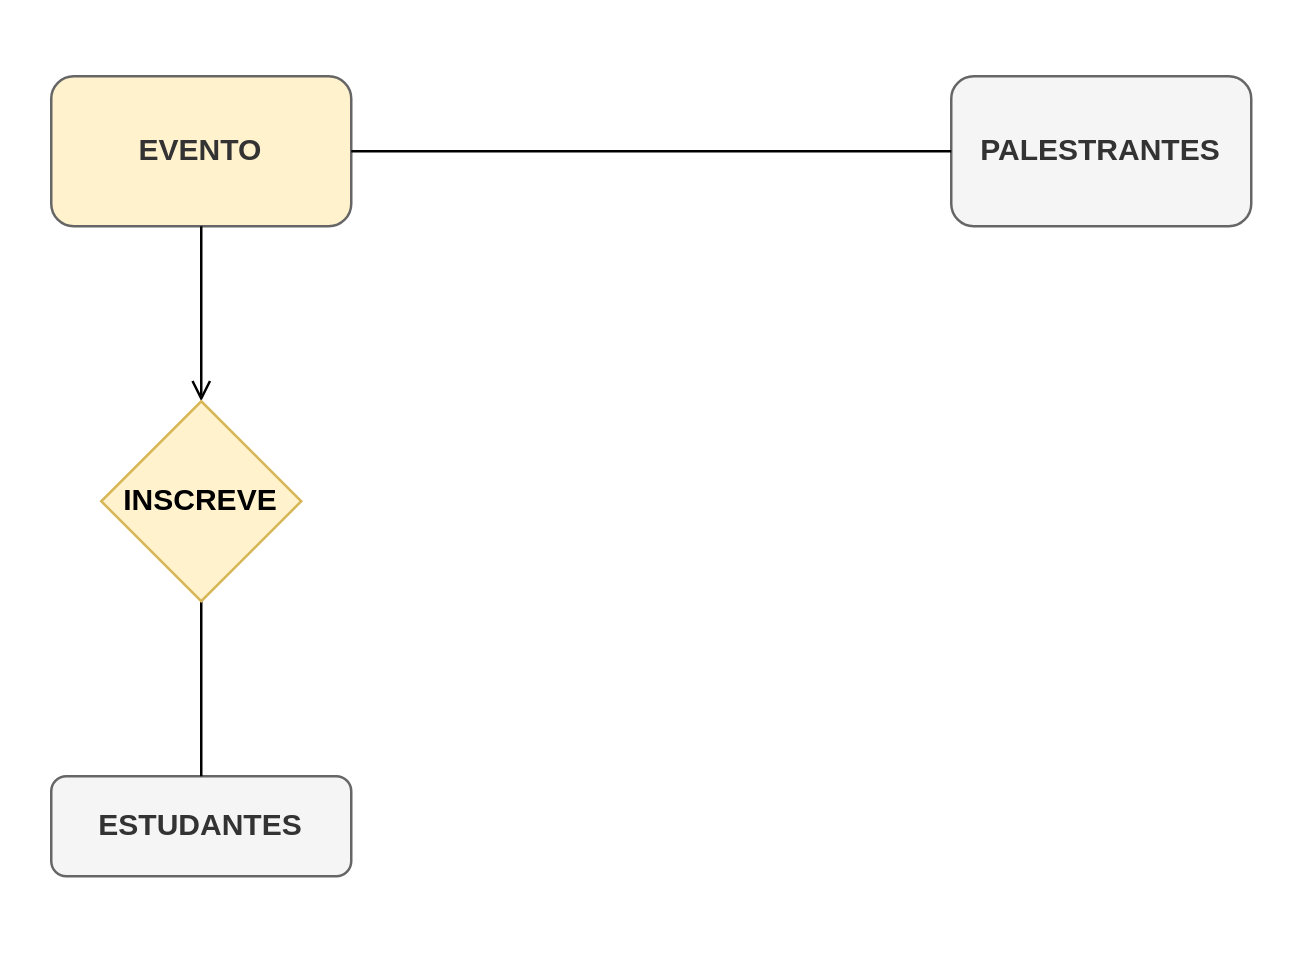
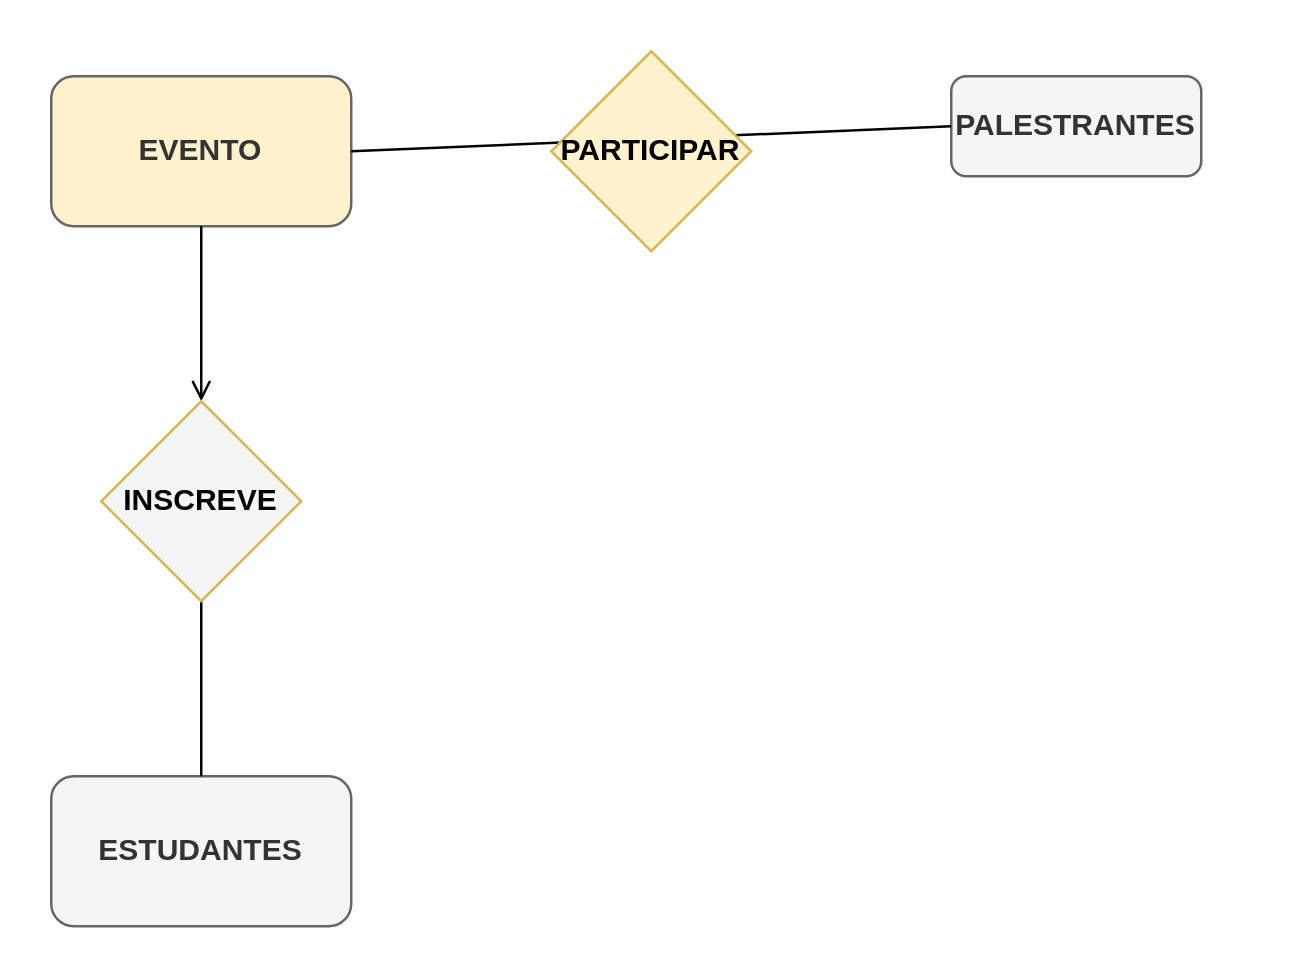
node "PARTICIPAR": added
node "PALESTRANTES": size 300x150 -> 250x100
node "INSCREVE": fillcolor #fff2cc -> #f5f5f5
node "ESTUDANTES": size 300x100 -> 300x150
